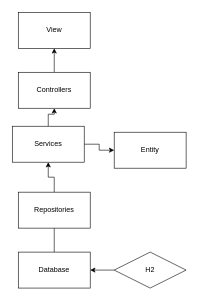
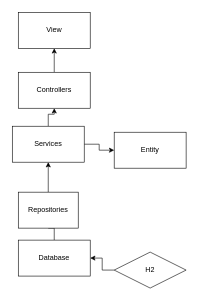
node "Repositories": size 72x36 -> 60x36
node "Database": moved (54, 270) -> (54, 258)
